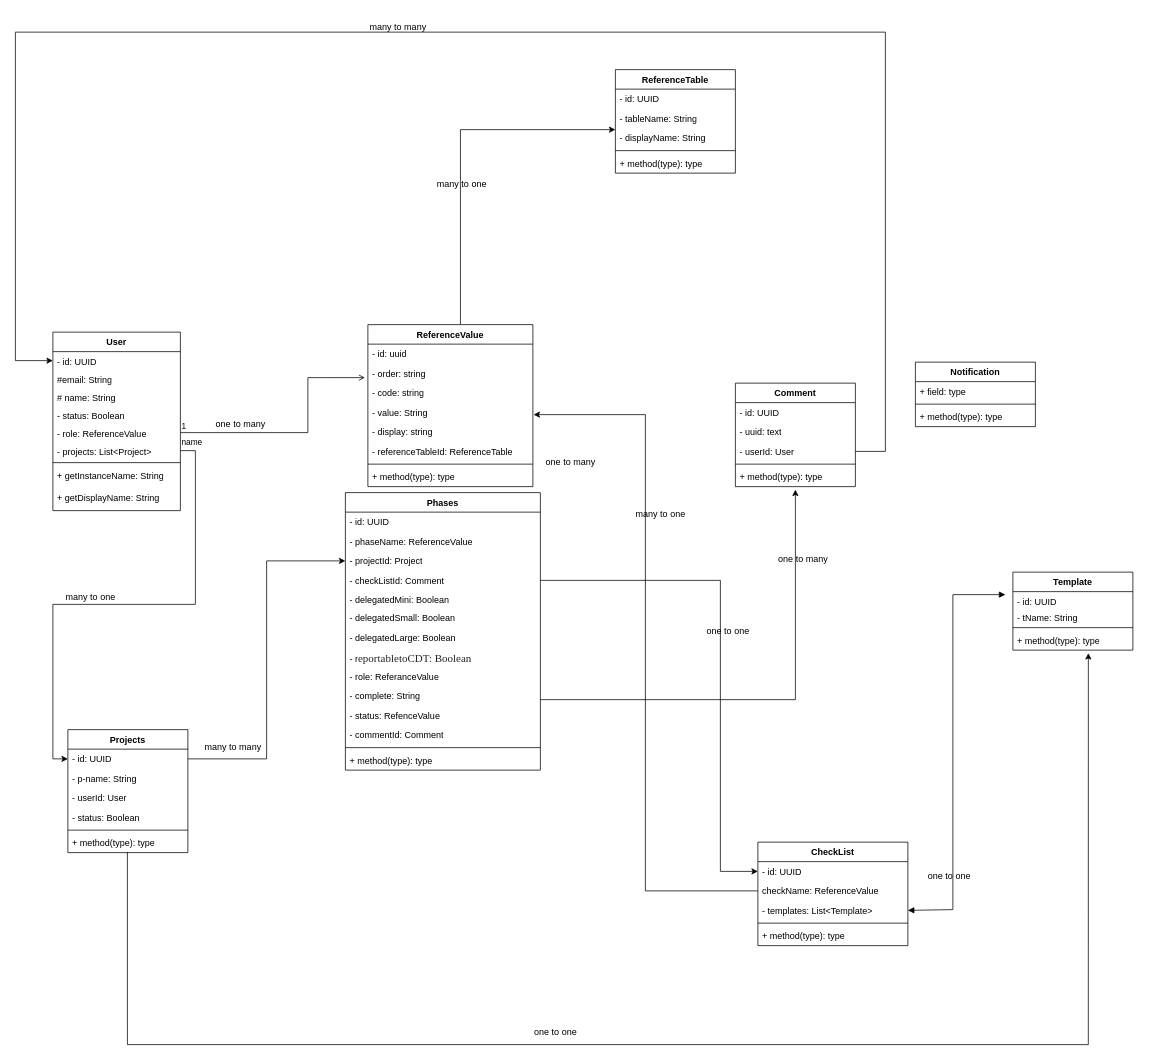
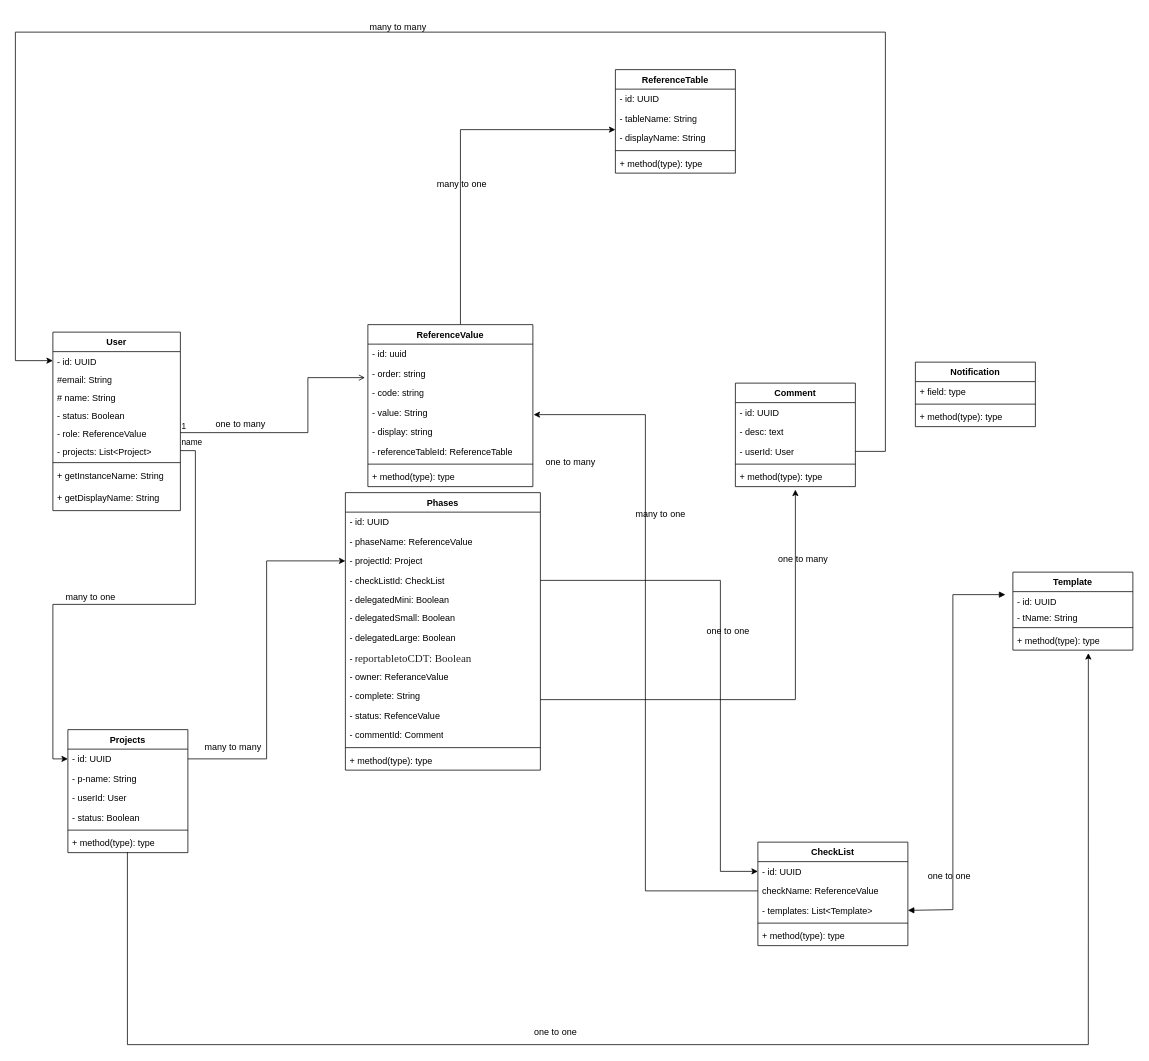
node "- uuid: text": label "- uuid: text" -> "- desc: text"
node "- checkListId: Comment": label "- checkListId: Comment" -> "- checkListId: CheckList"
node "- role: ReferanceValue": label "- role: ReferanceValue" -> "- owner: ReferanceValue"
